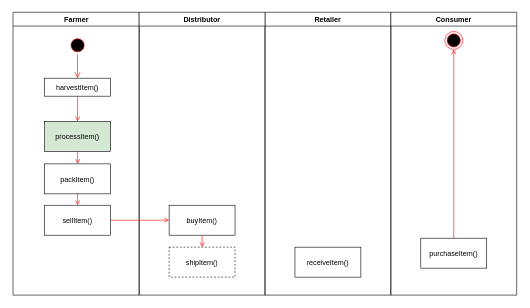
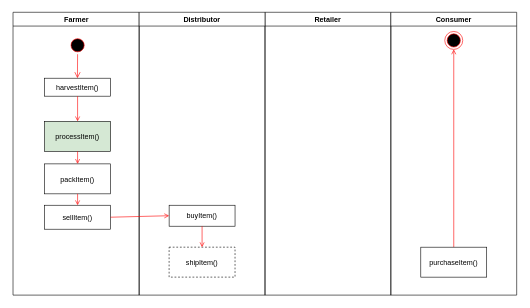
node "sellItem()": size 66x30 -> 66x24
node "buyItem()": size 66x30 -> 66x21
node "purchaseItem()": moved (454, 254) -> (454, 263)
node "receiveItem()": removed
